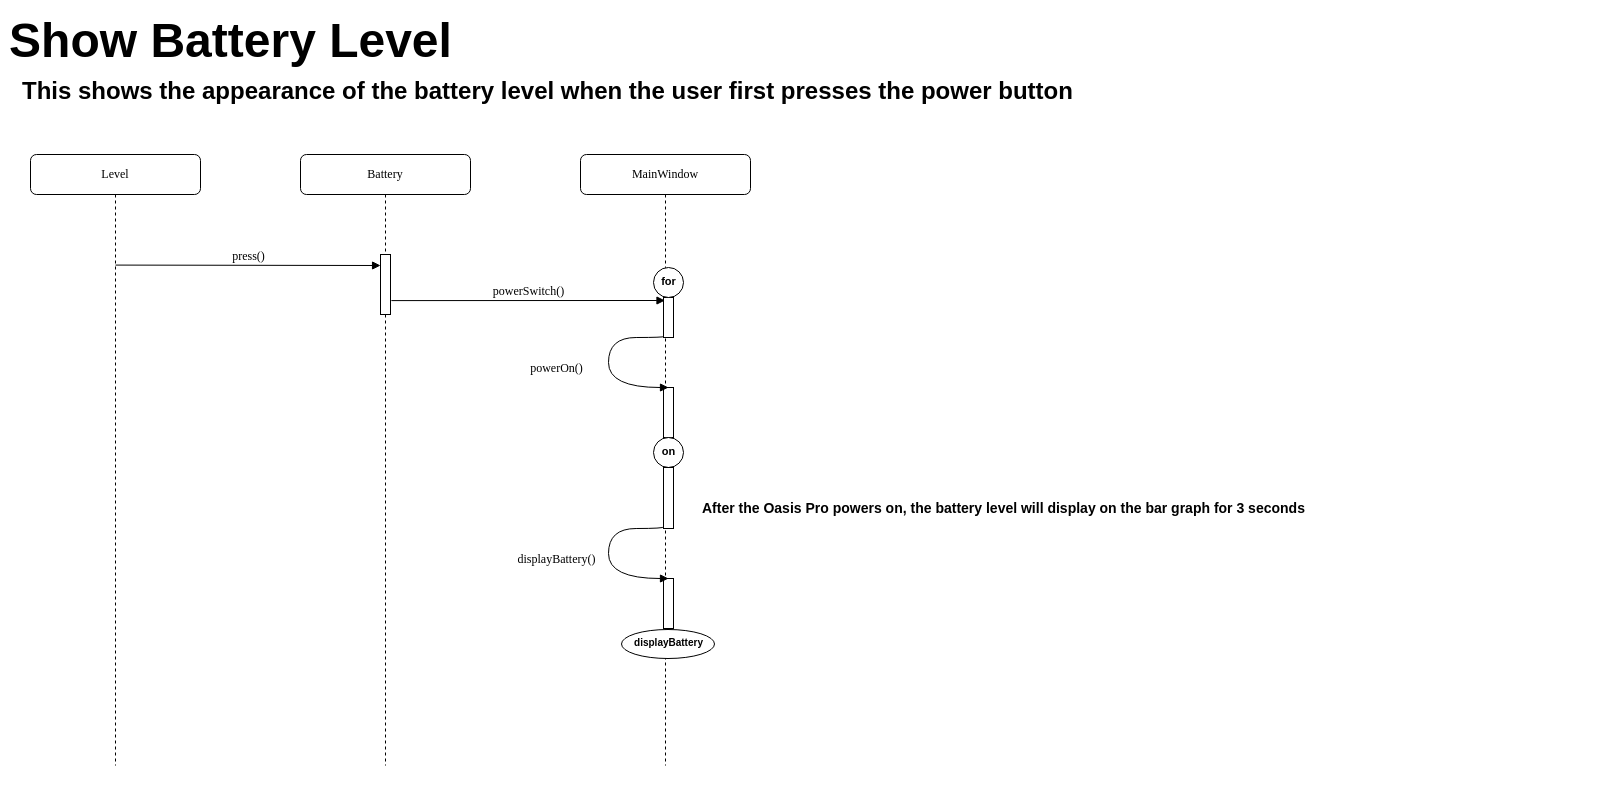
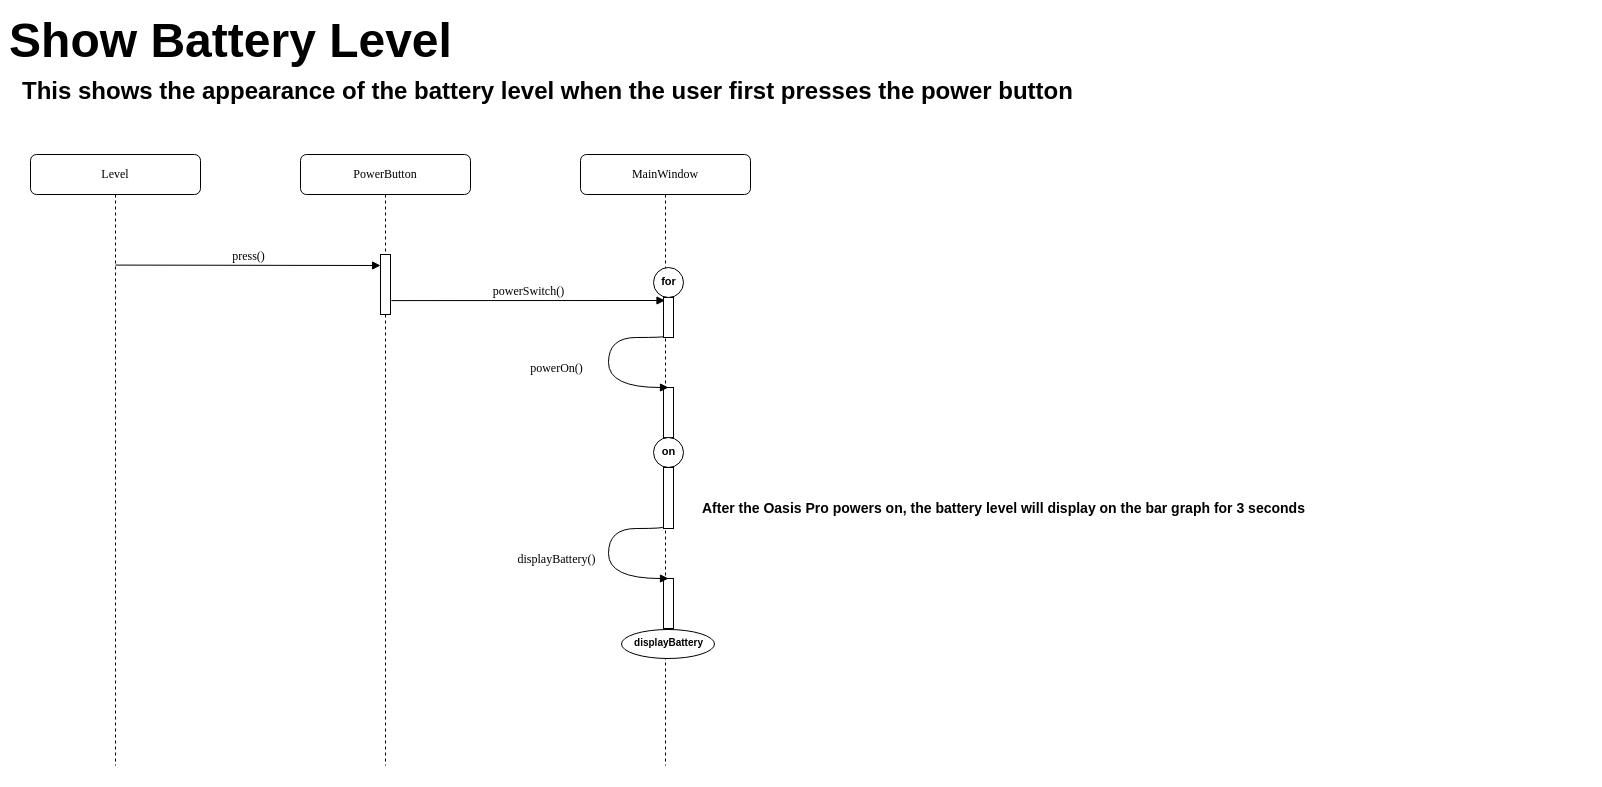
node "Battery": label "Battery" -> "PowerButton"
